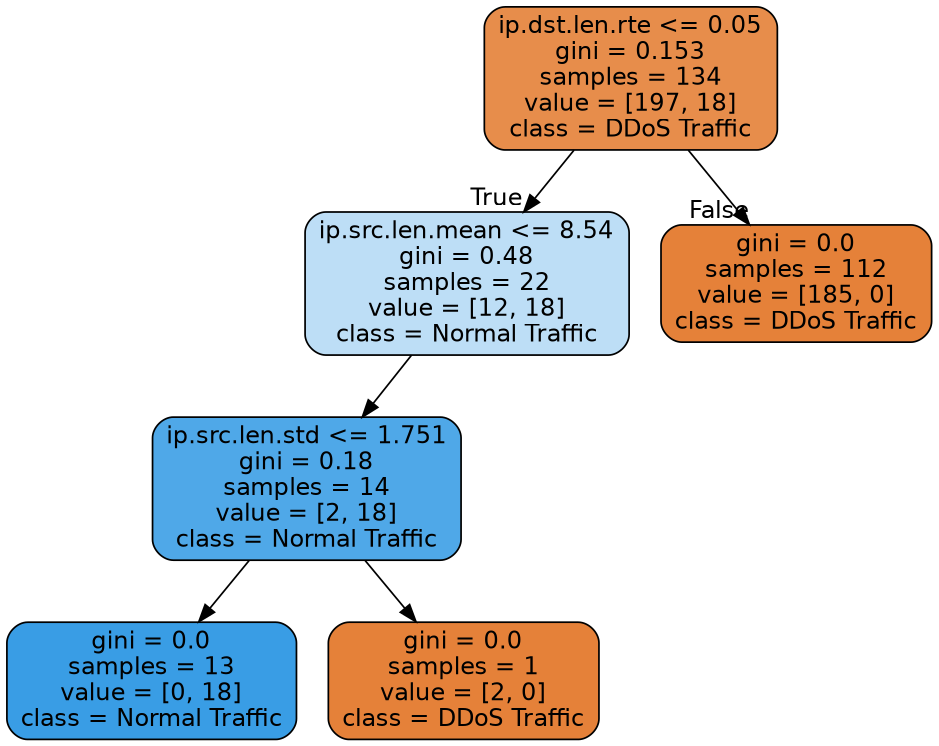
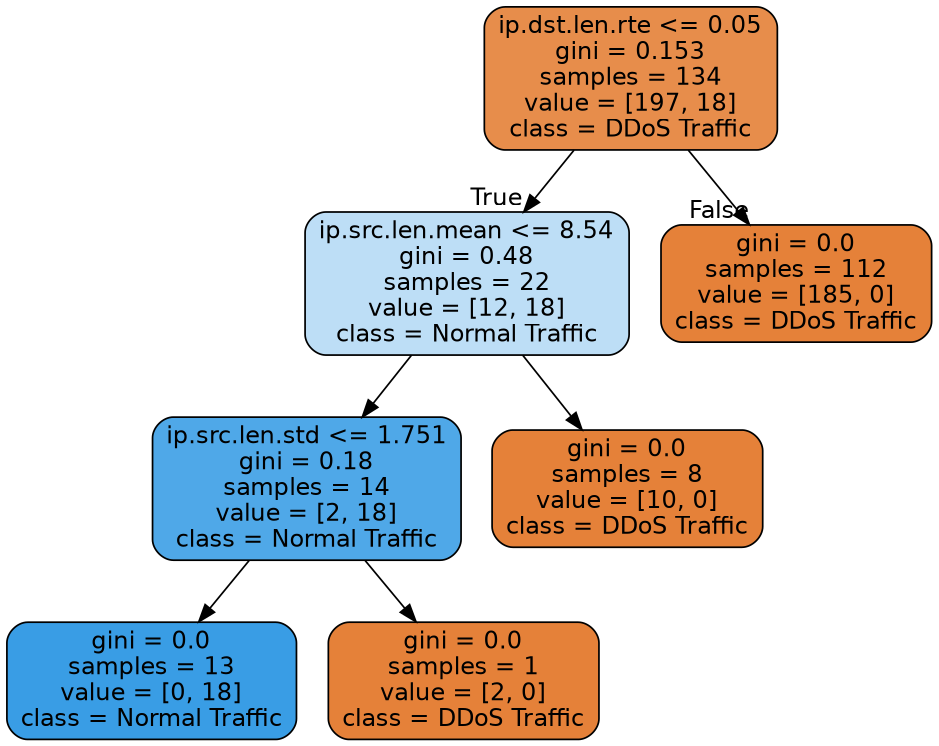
node "gini = 0.0 samples = 8 value = [10, 0] class = DDoS Traffic": added
